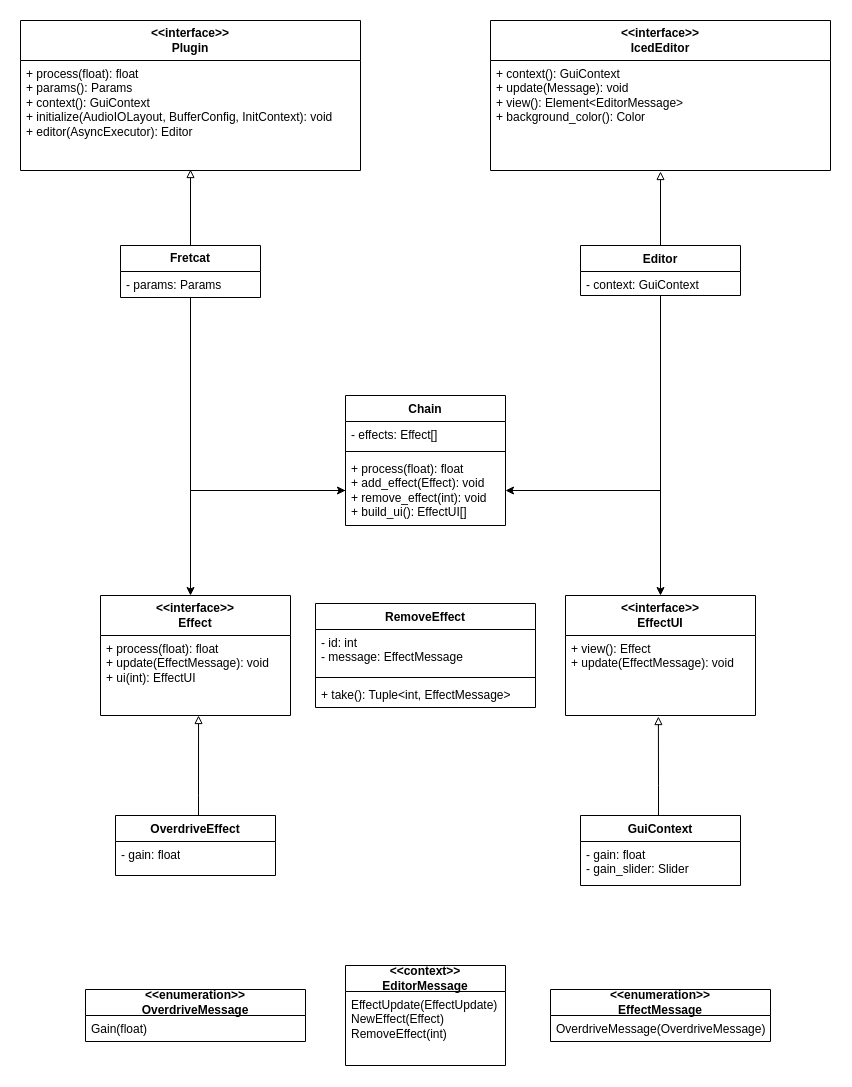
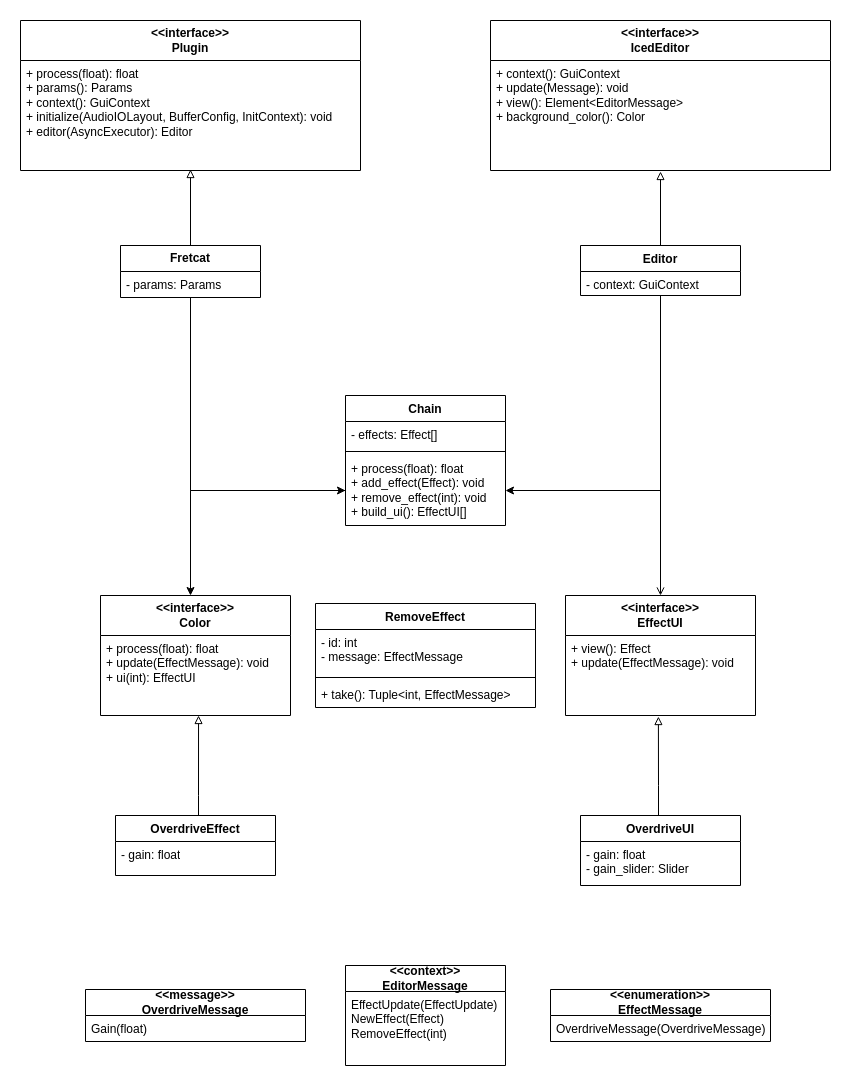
edge "Editor" -> "<<interface>> EffectUI": arrowhead classic -> open
node "<<interface>> Effect": label "<<interface>> Effect" -> "<<interface>> Color"
node "GuiContext": label "GuiContext" -> "OverdriveUI"
node "<<enumeration>> OverdriveMessage": label "<<enumeration>> OverdriveMessage" -> "<<message>> OverdriveMessage"
